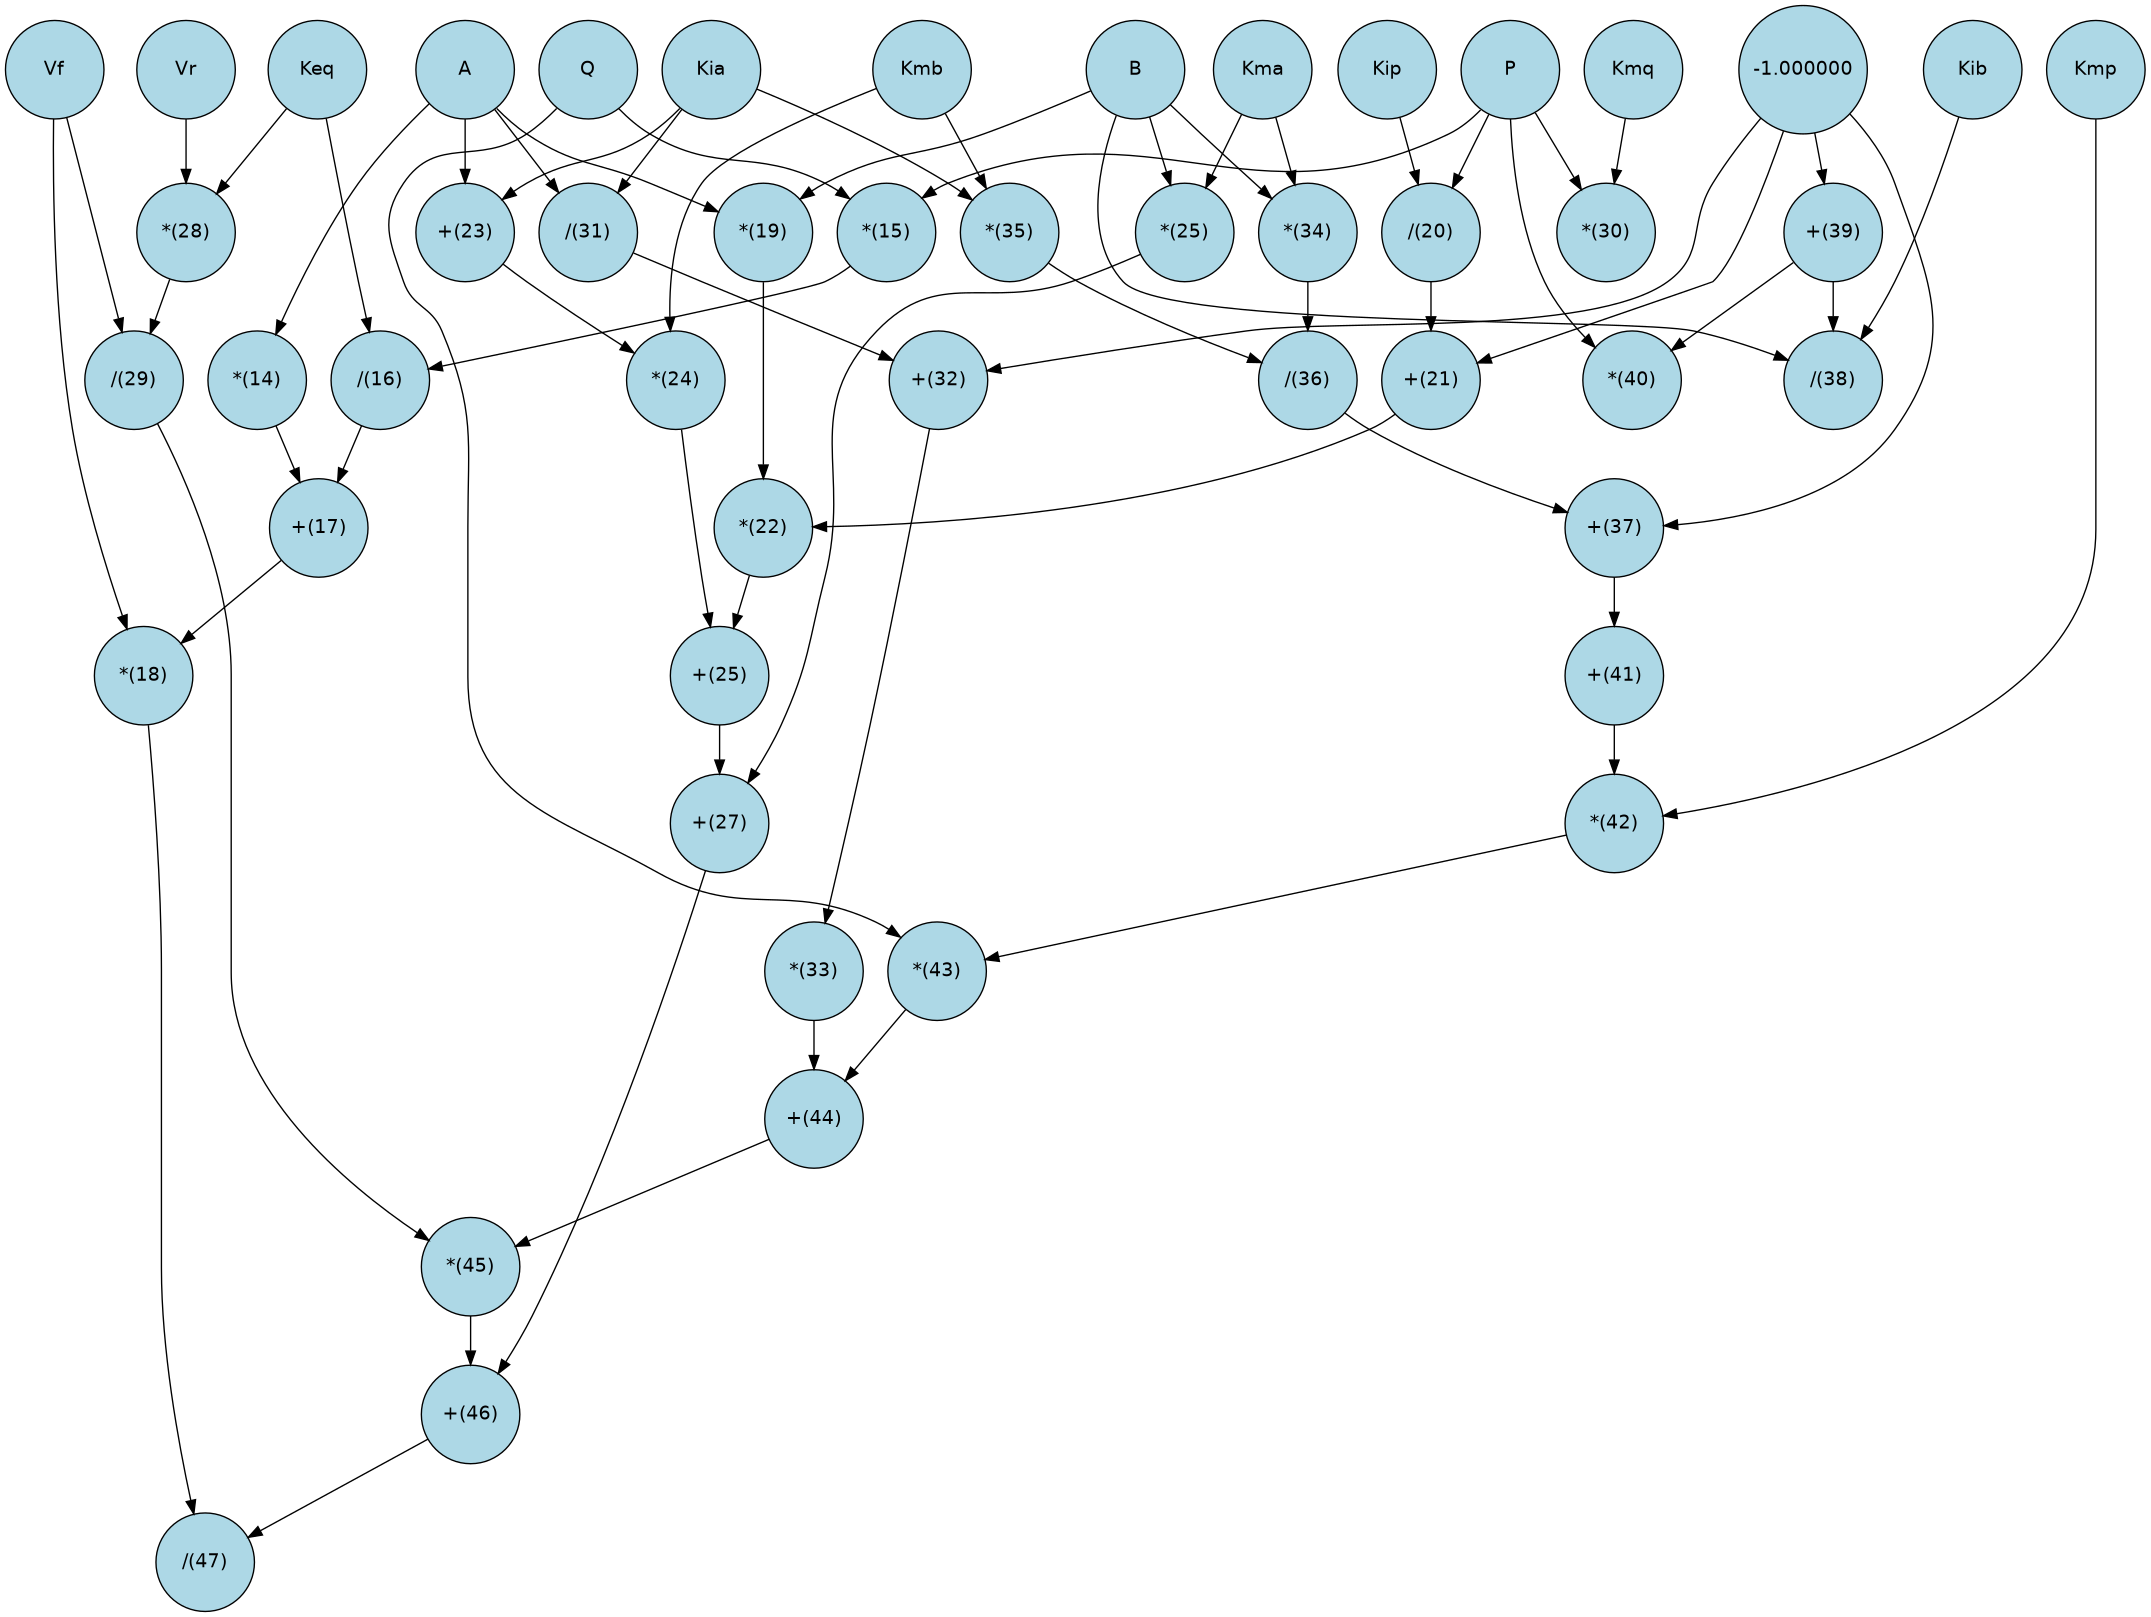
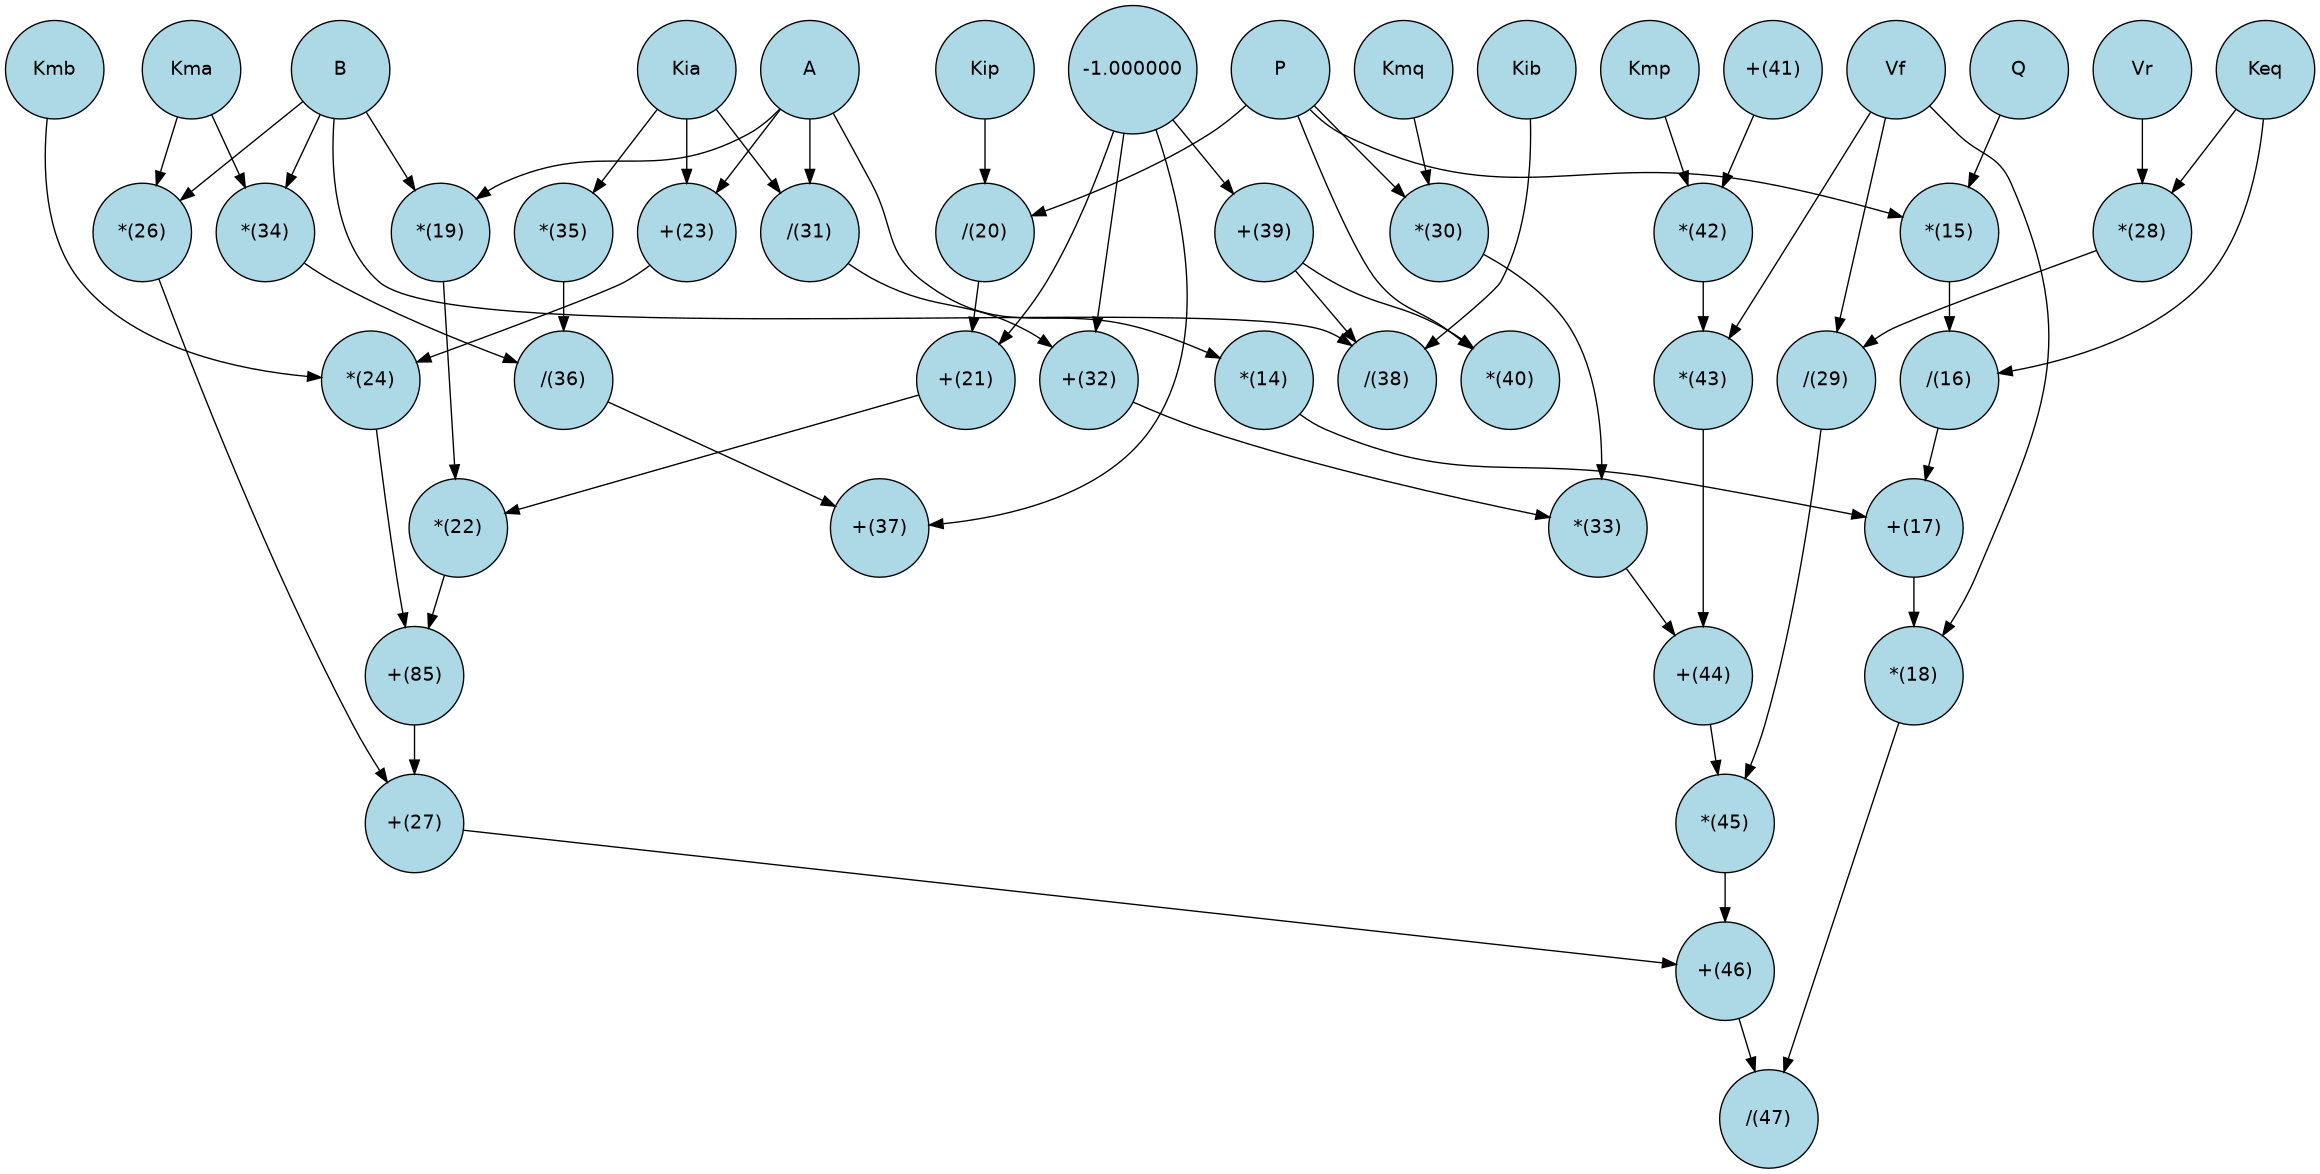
edge "Kmb" -> "*(35)": removed
node "*(25)": label "*(25)" -> "*(26)"
edge "*(30)" -> "*(33)": added
edge "+(37)" -> "+(41)": removed
edge "Q" -> "*(43)": now "Vf" -> "*(43)"
node "+(25)": label "+(25)" -> "+(85)"
